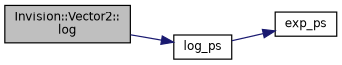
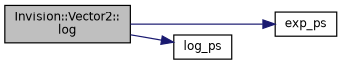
edge "log_ps" -> "exp_ps": now "Invision::Vector2:: log" -> "exp_ps"
